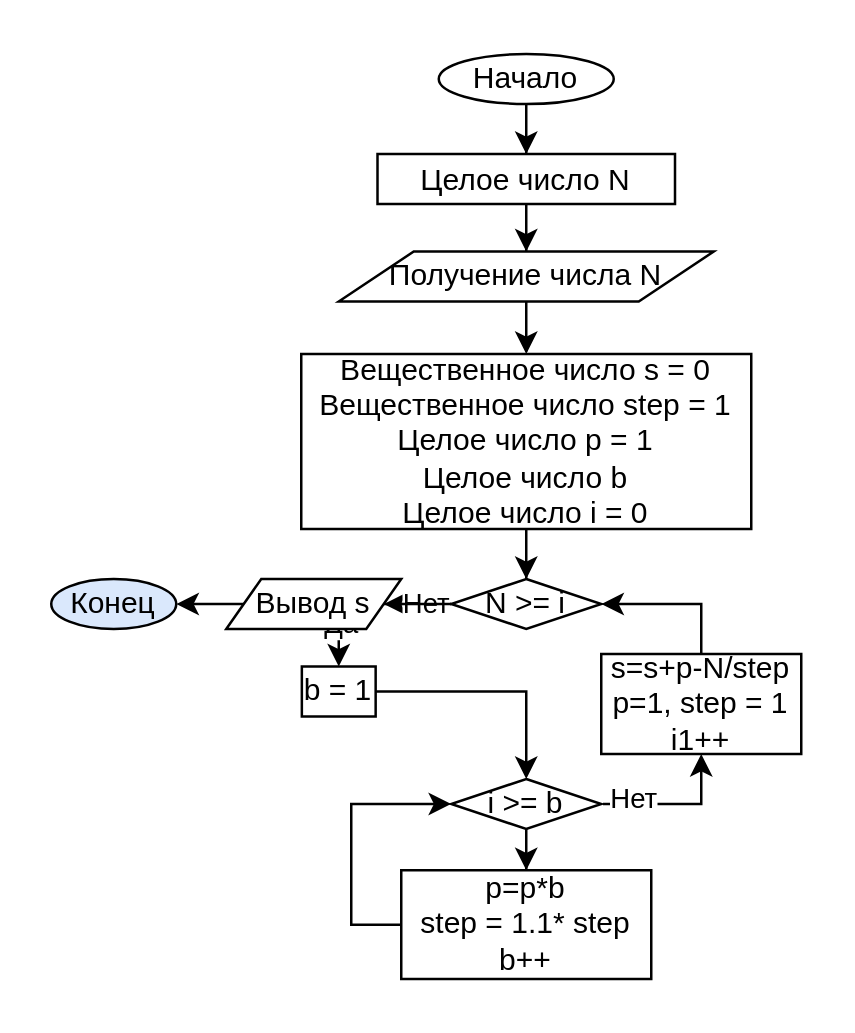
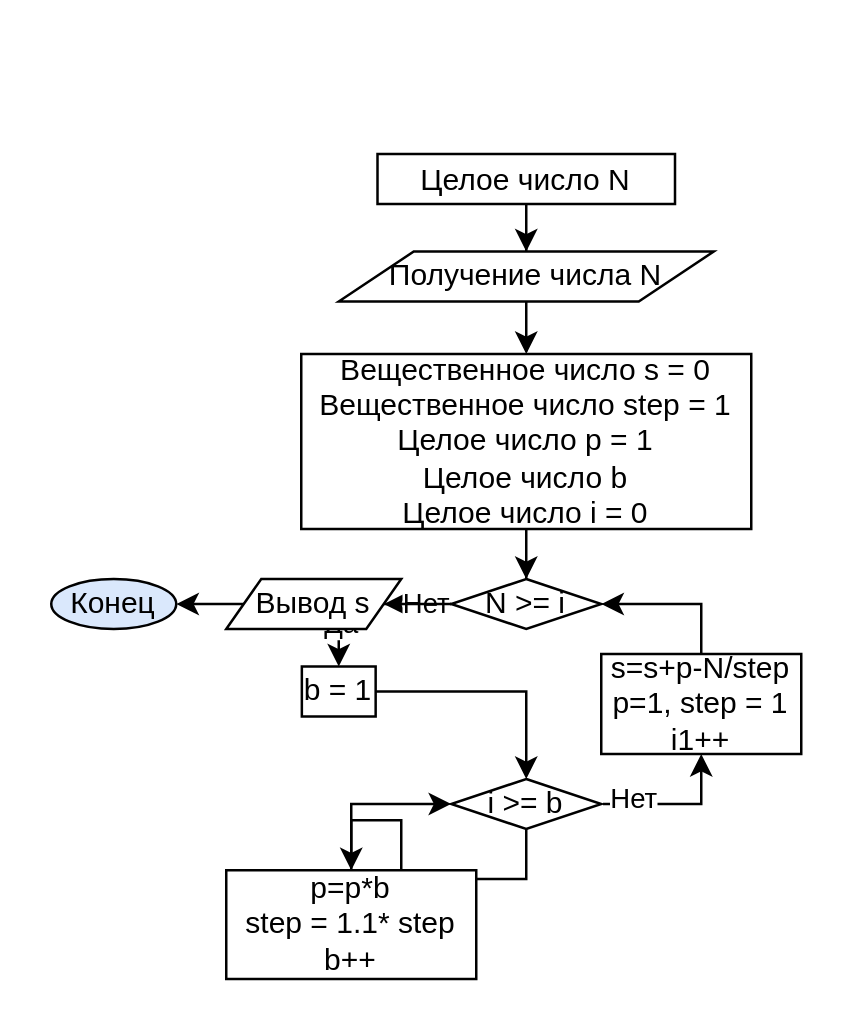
node "Начало": removed
edge "Начало" -> "Целое число N": removed
node "p=p*b step = 1.1* step b++": moved (526, 924) -> (351, 924)
